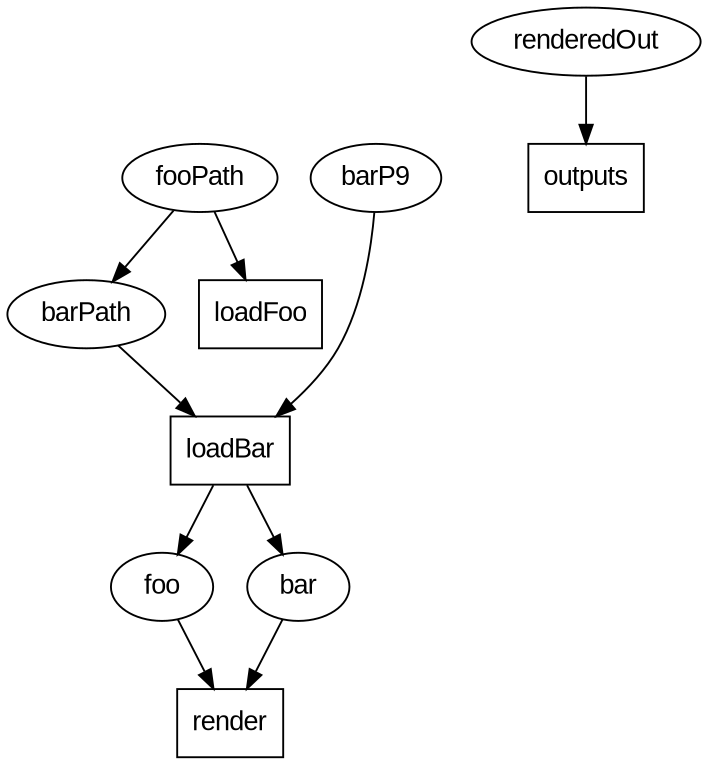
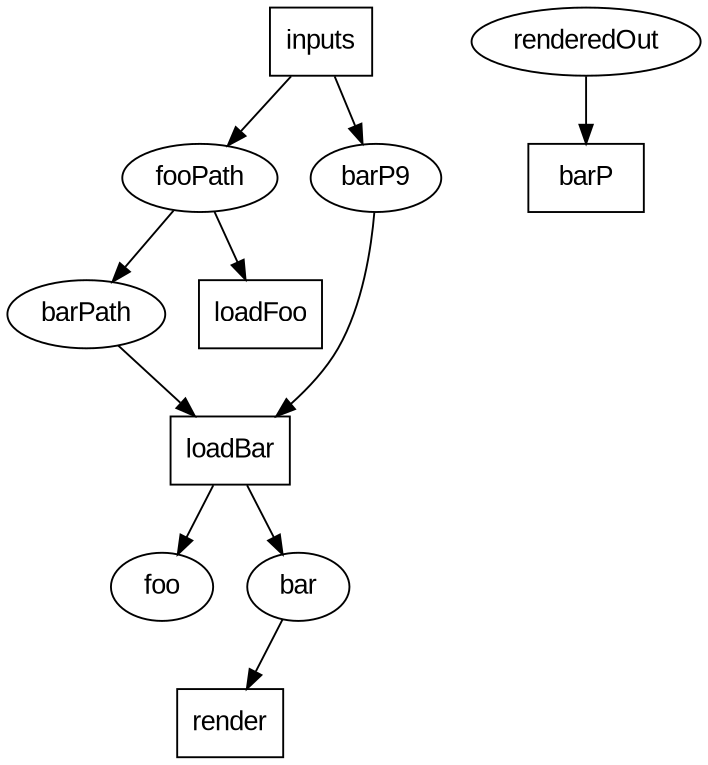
node "inputs": added
node "outputs": label "outputs" -> "barP"
edge "foo" -> "render": removed
